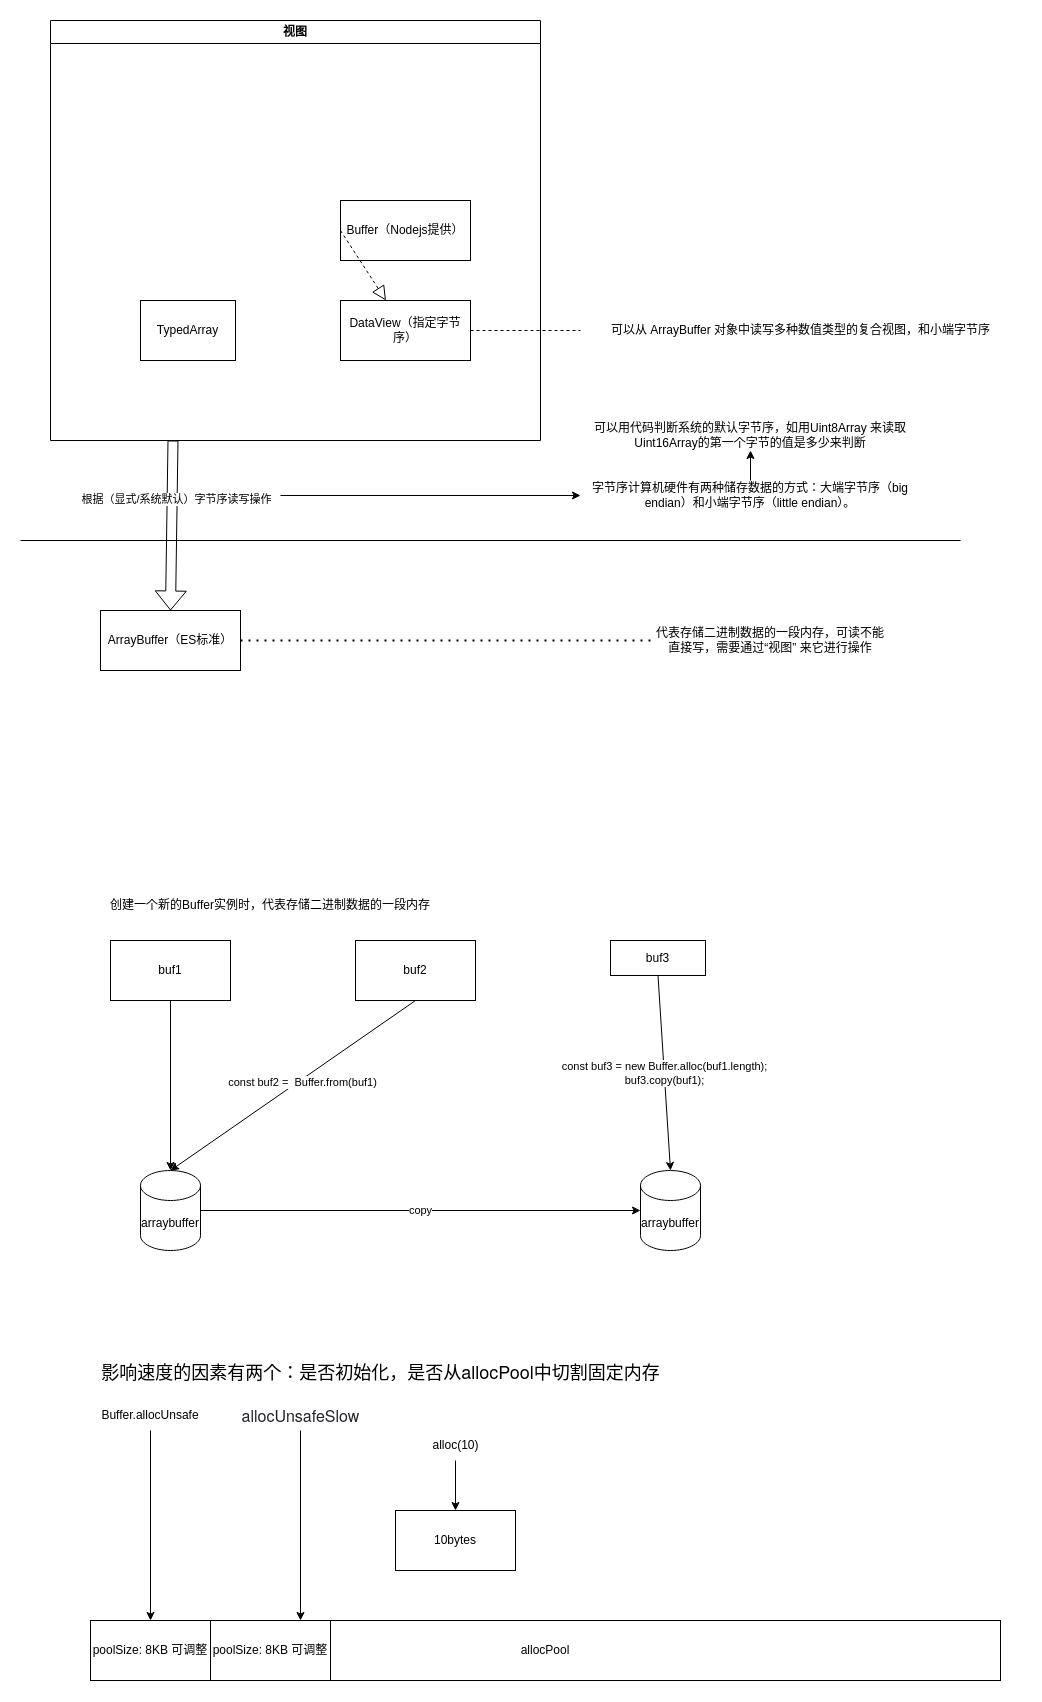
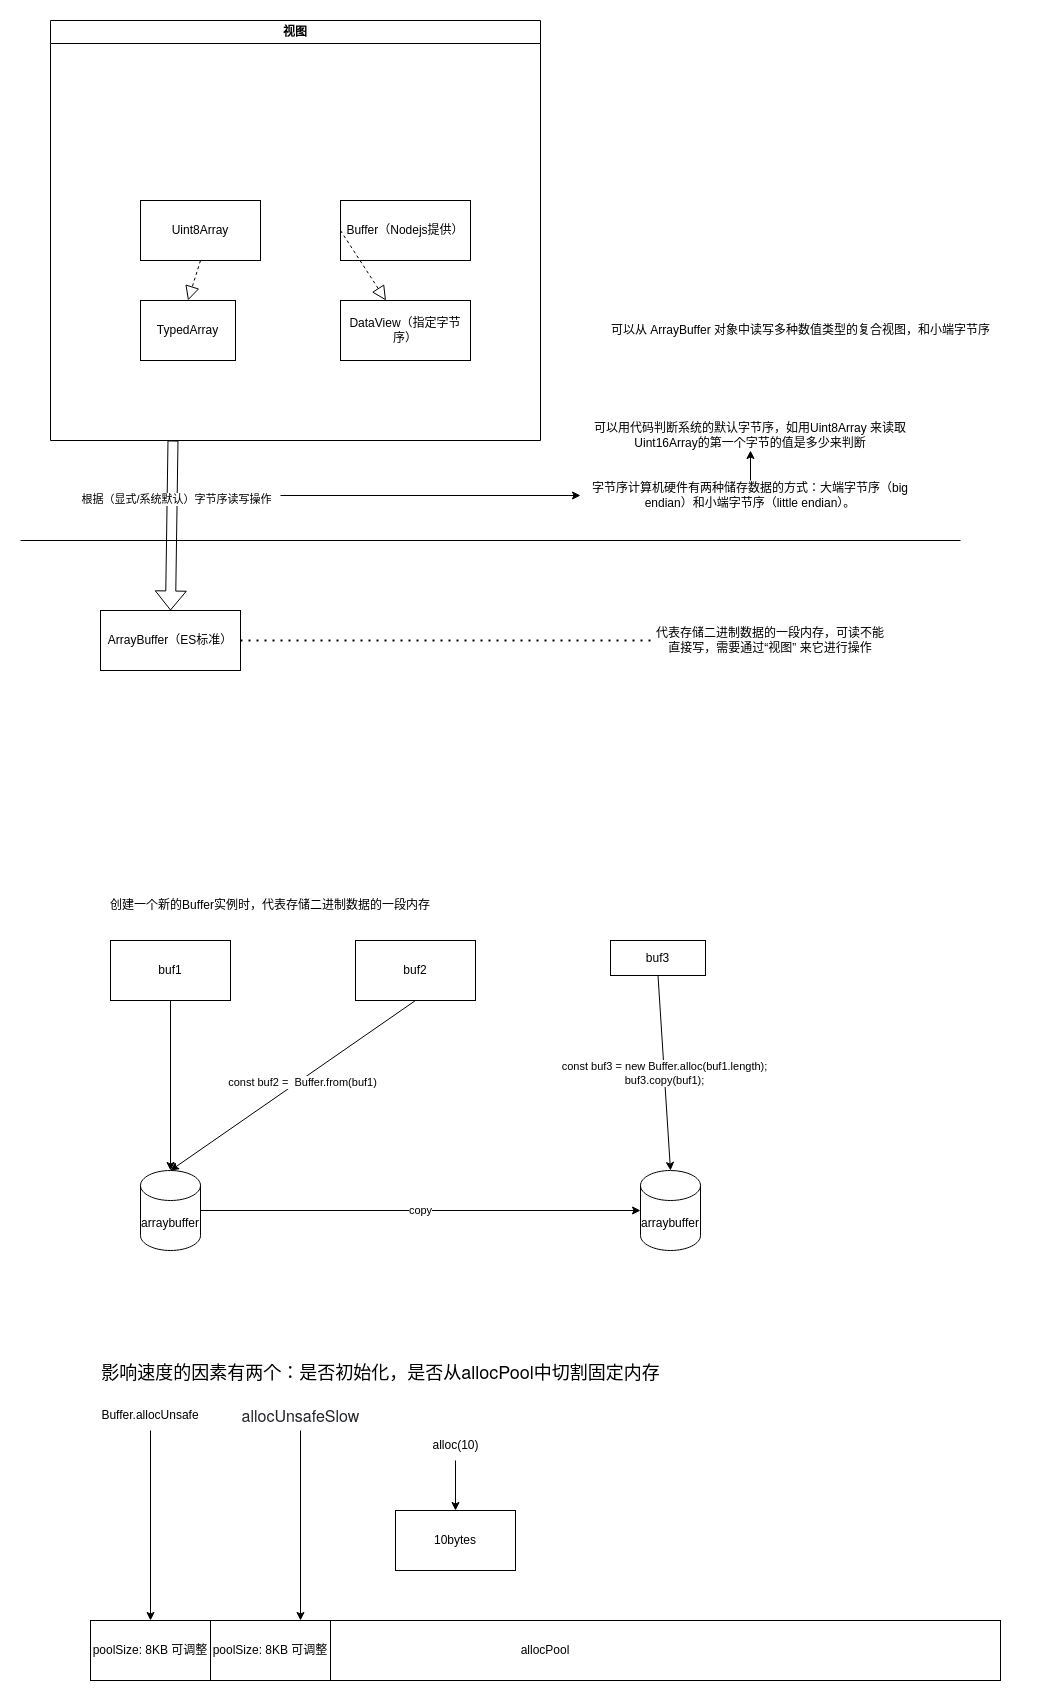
node "Uint8Array": added
edge "Uint8Array" -> "TypedArray": added
edge "DataView（指定字节序）" -- "可以从 ArrayBuffer 对象中读写多种数值类型的复合视图，和小端字节序": removed
